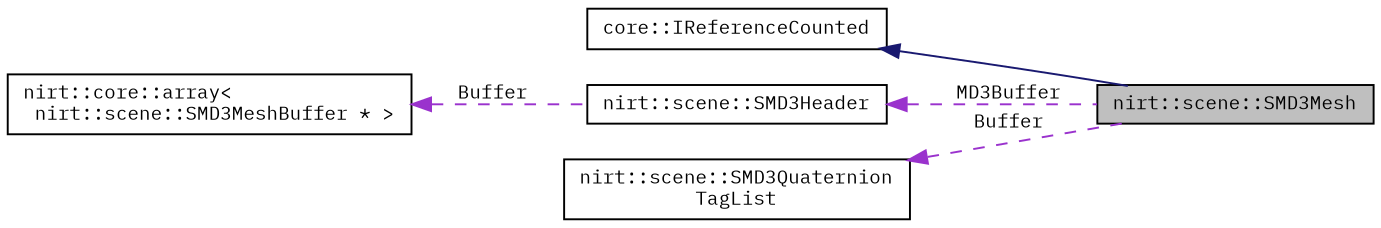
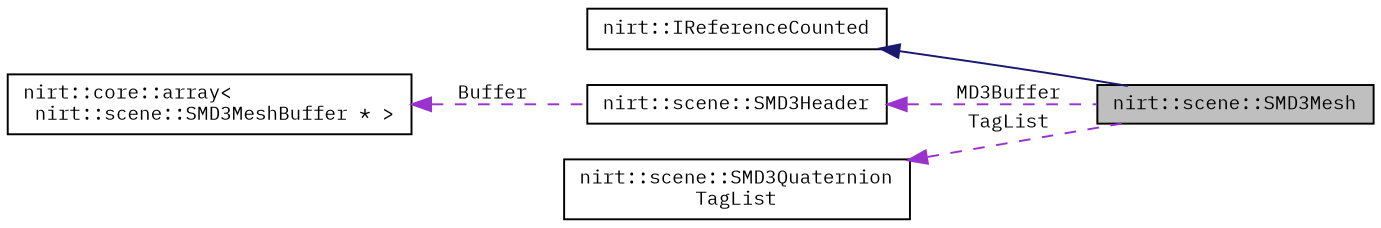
node "core::IReferenceCounted": label "core::IReferenceCounted" -> "nirt::IReferenceCounted"
edge "nirt::scene::SMD3Mesh" -> "nirt::scene::SMD3Quaternion TagList": label " Buffer" -> " TagList"
